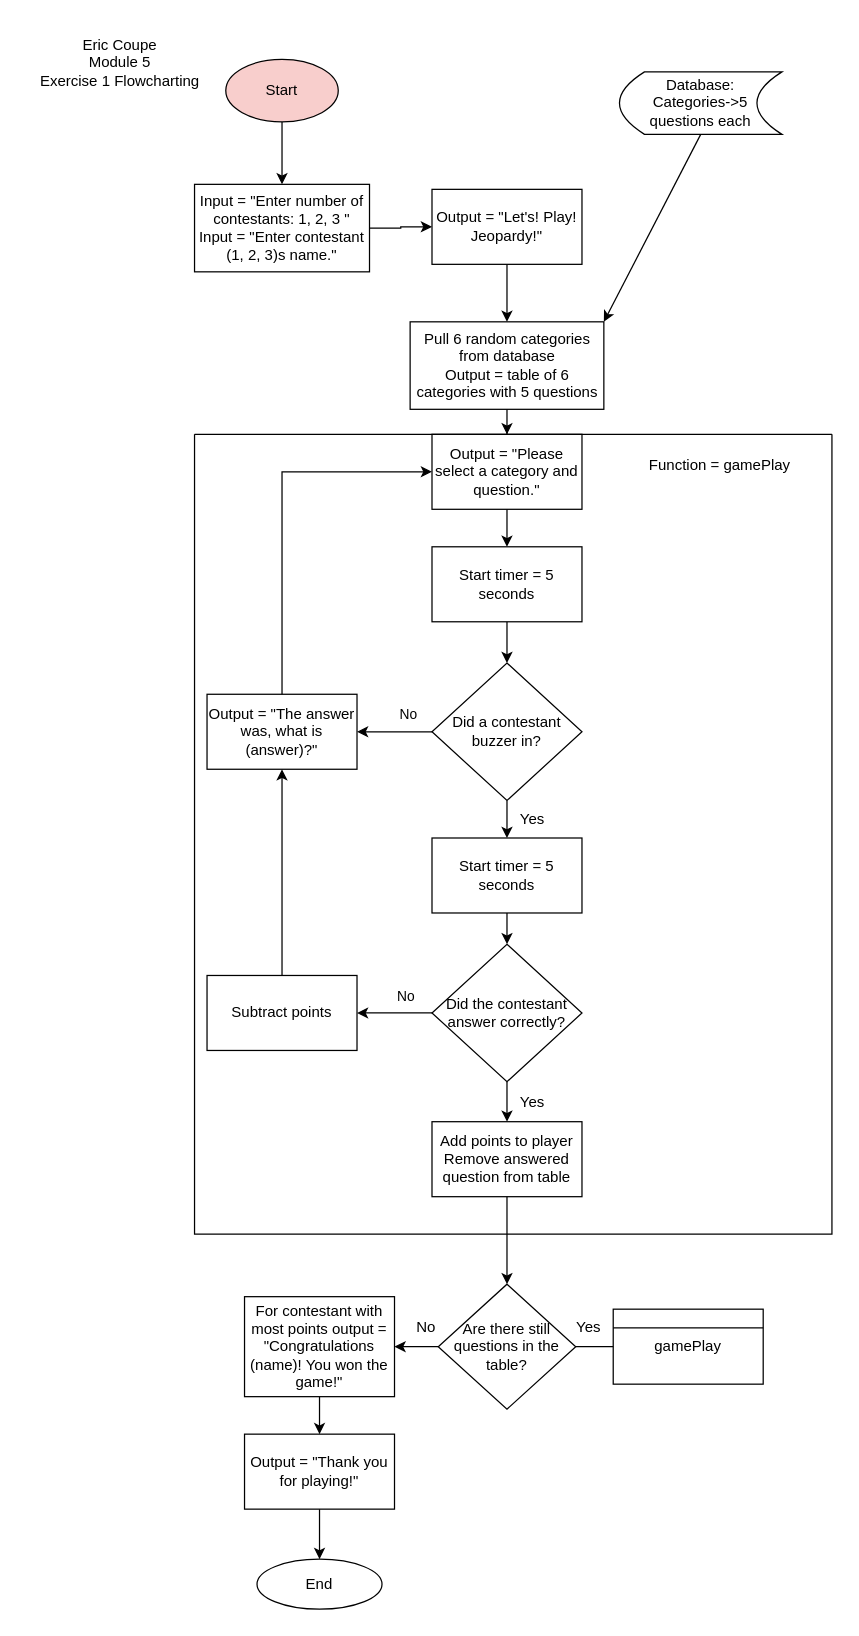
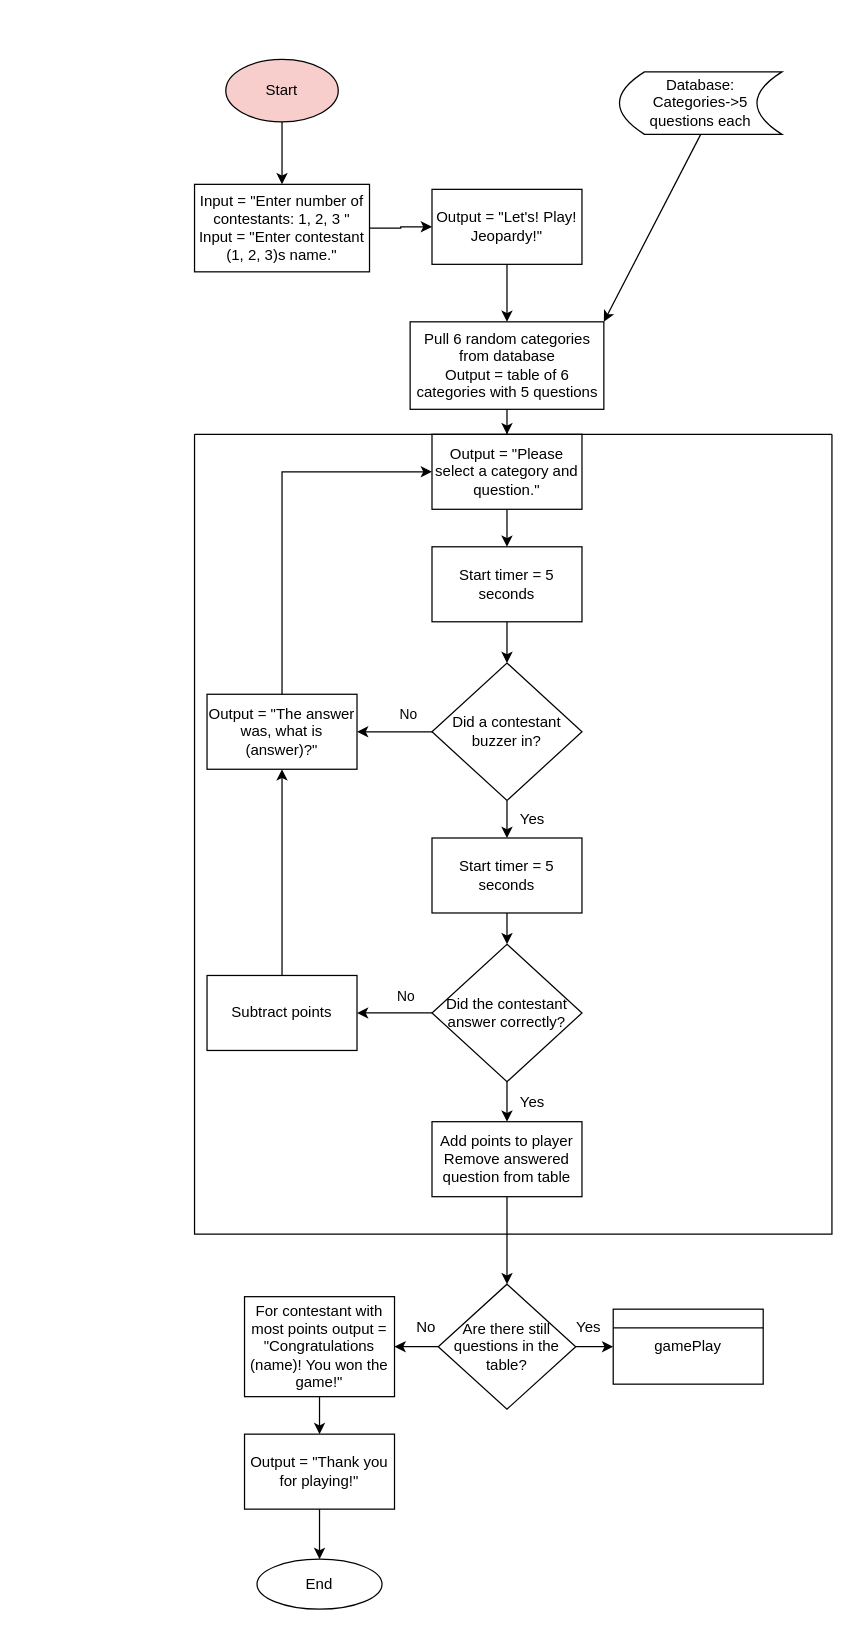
node "Eric Coupe Module 5 Exercise 1 Flowcharting": removed
node "Function = gamePlay": removed
edge "Are there still questions in the table?" -- "gamePlay": arrowhead none -> classic
